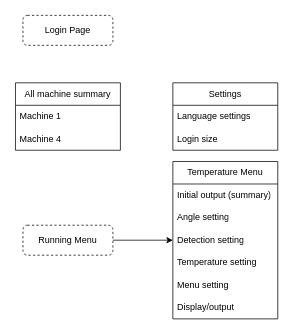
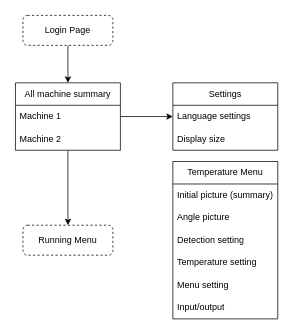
edge "Login Page" -> "All machine summary": added
edge "Machine 1" -> "Language settings": added
node "Machine 4": label "Machine 4" -> "Machine 2"
node "Login size": label "Login size" -> "Display size"
node "Initial output (summary)": label "Initial output (summary)" -> "Initial picture (summary)"
node "Angle setting": label "Angle setting" -> "Angle picture"
edge "All machine summary" -> "Running Menu": added
edge "Running Menu" -> "Detection setting": removed
node "Display/output": label "Display/output" -> "Input/output"
